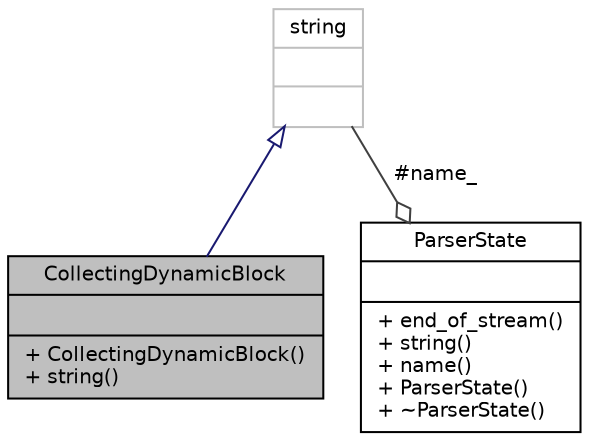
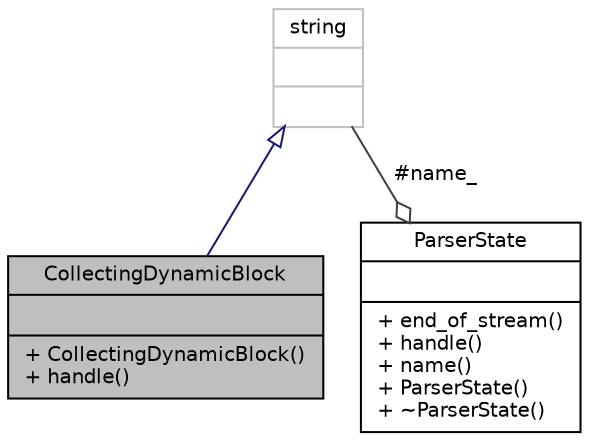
node "ParserState": text "+ string()" -> "+ handle()"
node "CollectingDynamicBlock": text "+ string()" -> "+ handle()"
